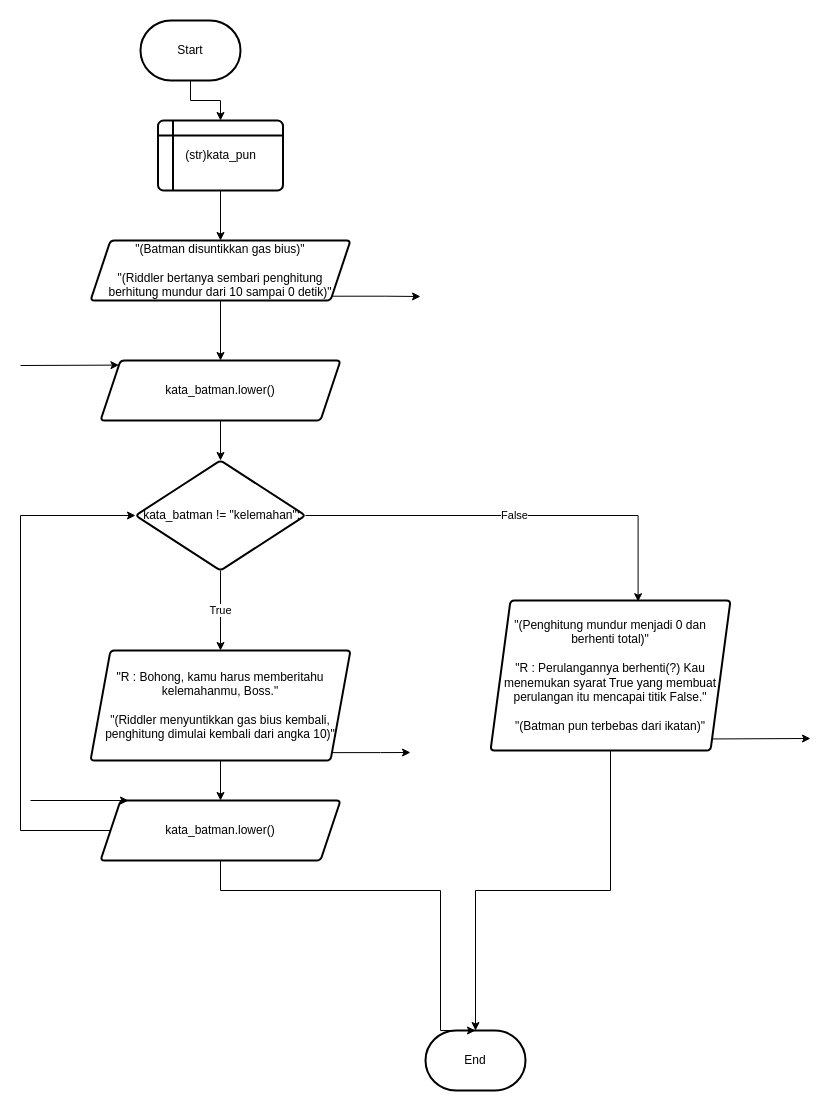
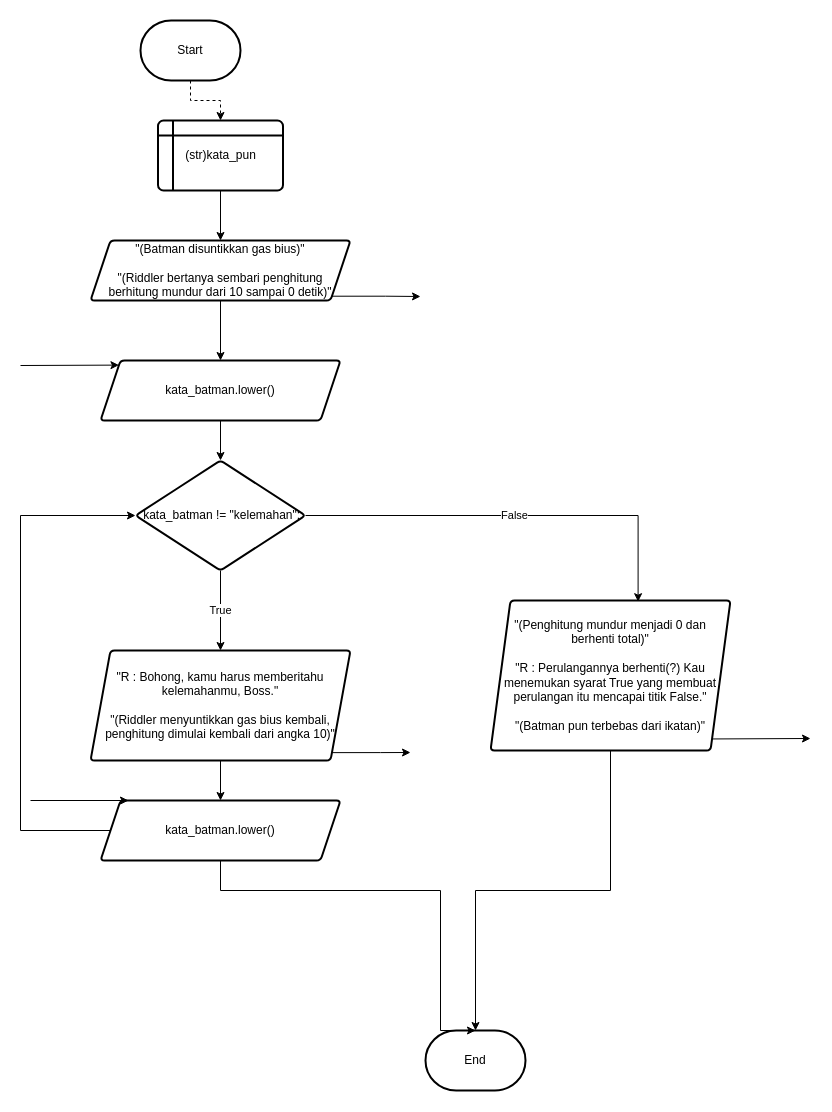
edge "Start" -> "(str)kata_pun": style solid -> dashed
